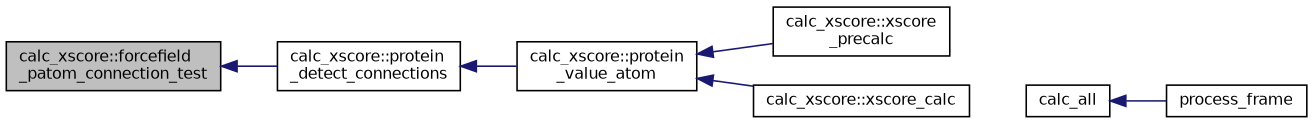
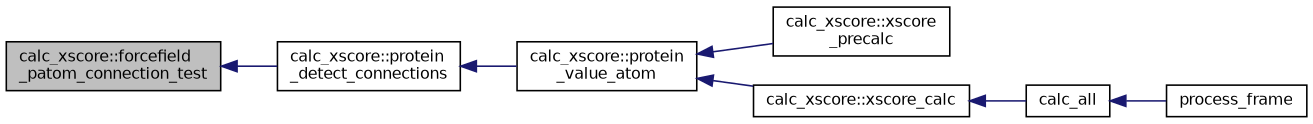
edge "calc_all" -> "calc_xscore::xscore_calc": added
